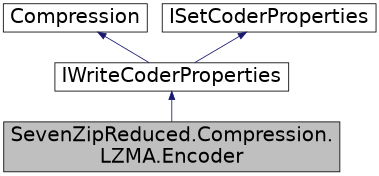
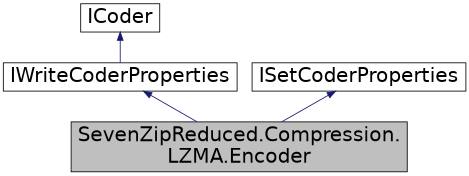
node "Compression": label "Compression" -> "ICoder"
edge "IWriteCoderProperties" -> "ISetCoderProperties": now "SevenZipReduced.Compression. LZMA.Encoder" -> "ISetCoderProperties"
